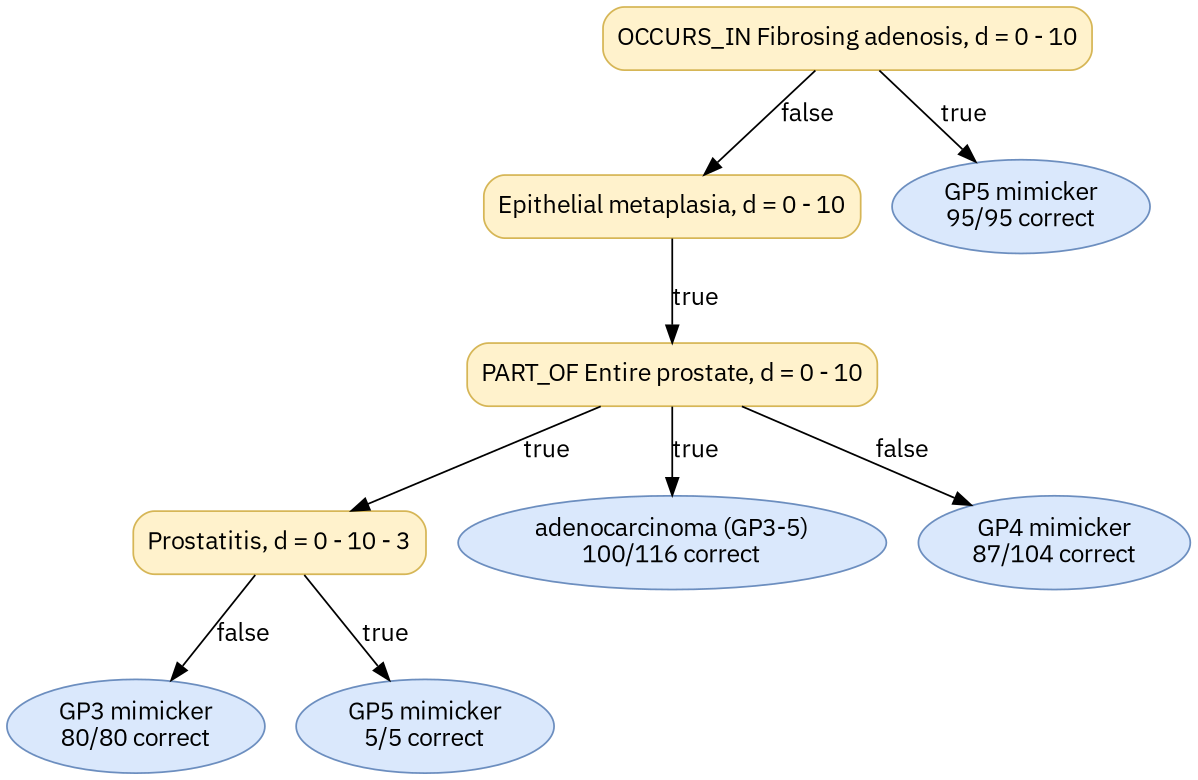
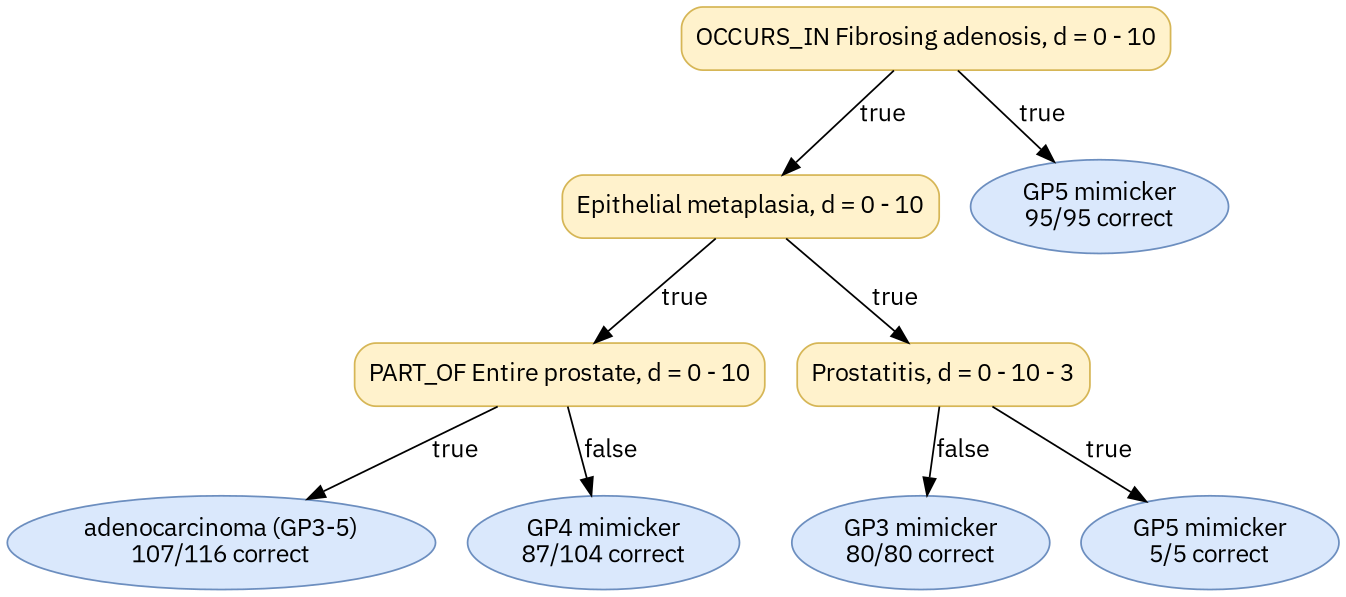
edge "OCCURS_IN Fibrosing adenosis, d = 0 - 10" -> "Epithelial metaplasia, d = 0 - 10": label "false" -> "true"
edge "PART_OF Entire prostate, d = 0 - 10" -> "Prostatitis, d = 0 - 10 - 3": now "Epithelial metaplasia, d = 0 - 10" -> "Prostatitis, d = 0 - 10 - 3"
node "adenocarcinoma (GP3-5)": text "100/116 correct" -> "107/116 correct"
